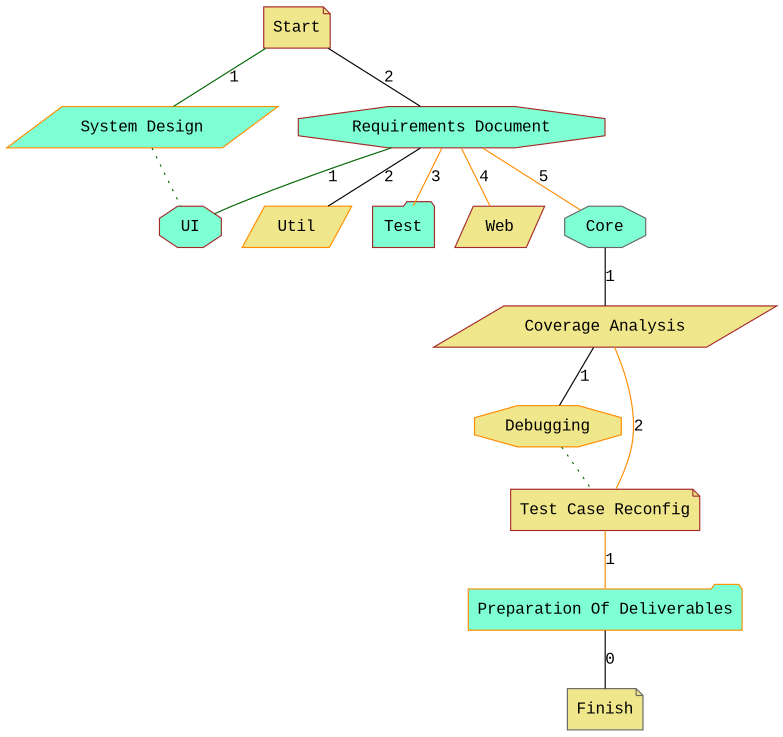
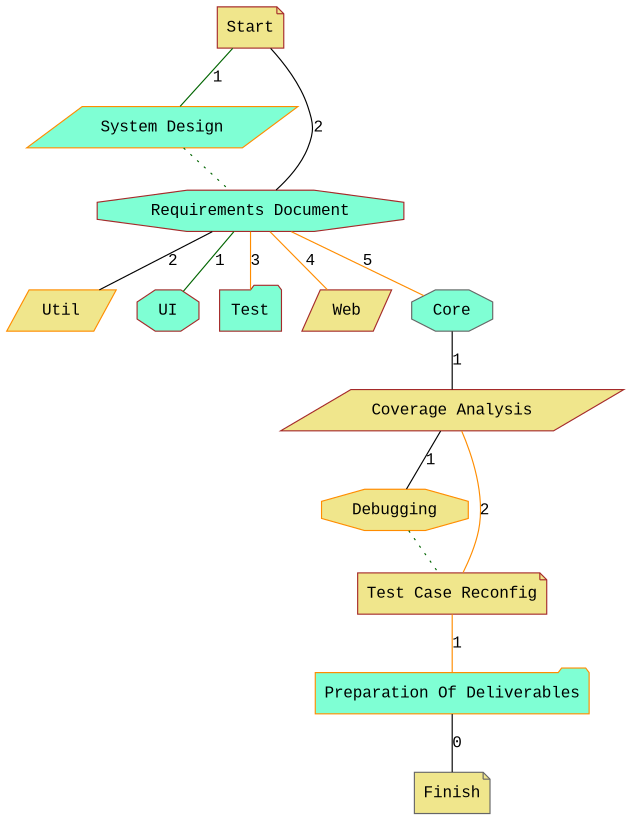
edge "System Design" -- "UI": now "System Design" -- "Requirements Document"
